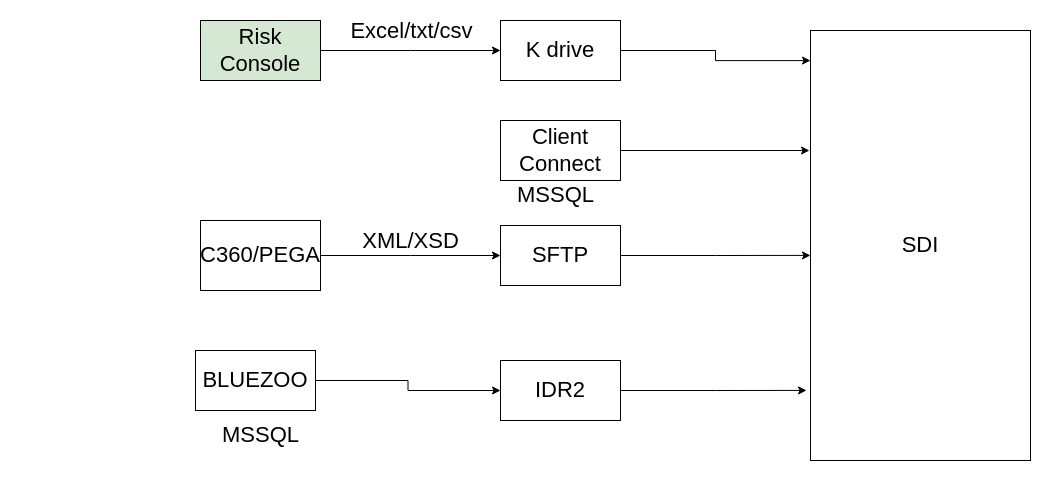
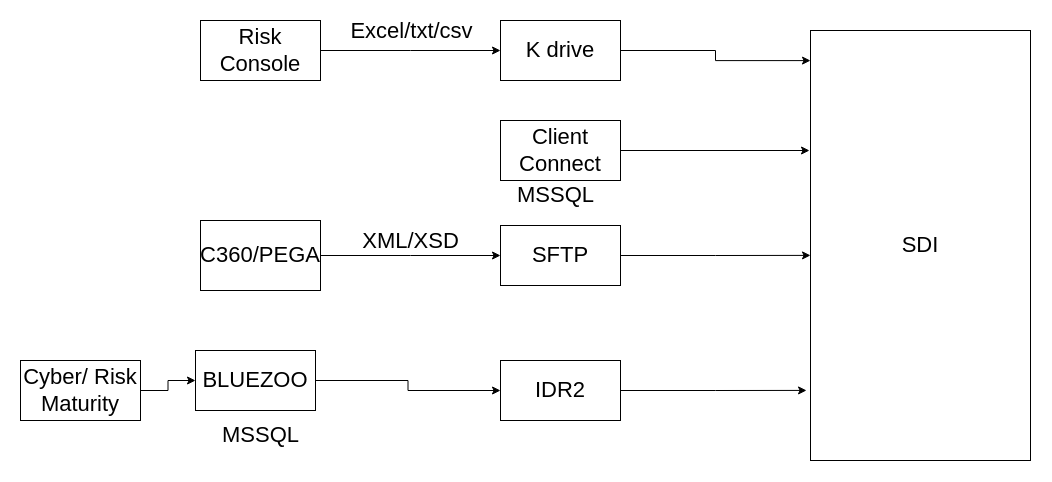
node "Risk Console": fillcolor #d5e8d4 -> #ffffff
edge "Cyber/ Risk Maturity" -> "BLUEZOO": added
node "Cyber/ Risk Maturity": added
